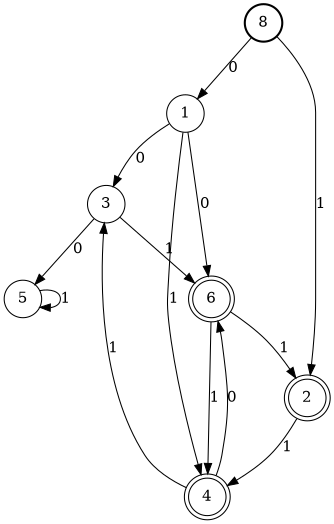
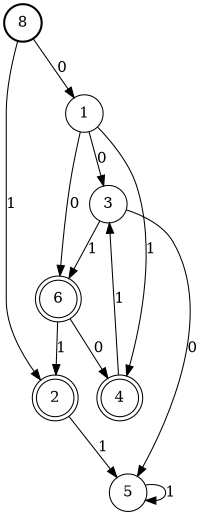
edge "6" -> "4": label "1" -> "0"
edge "4" -> "6": removed, label "0"
edge "2" -> "4": now "2" -> "5"
